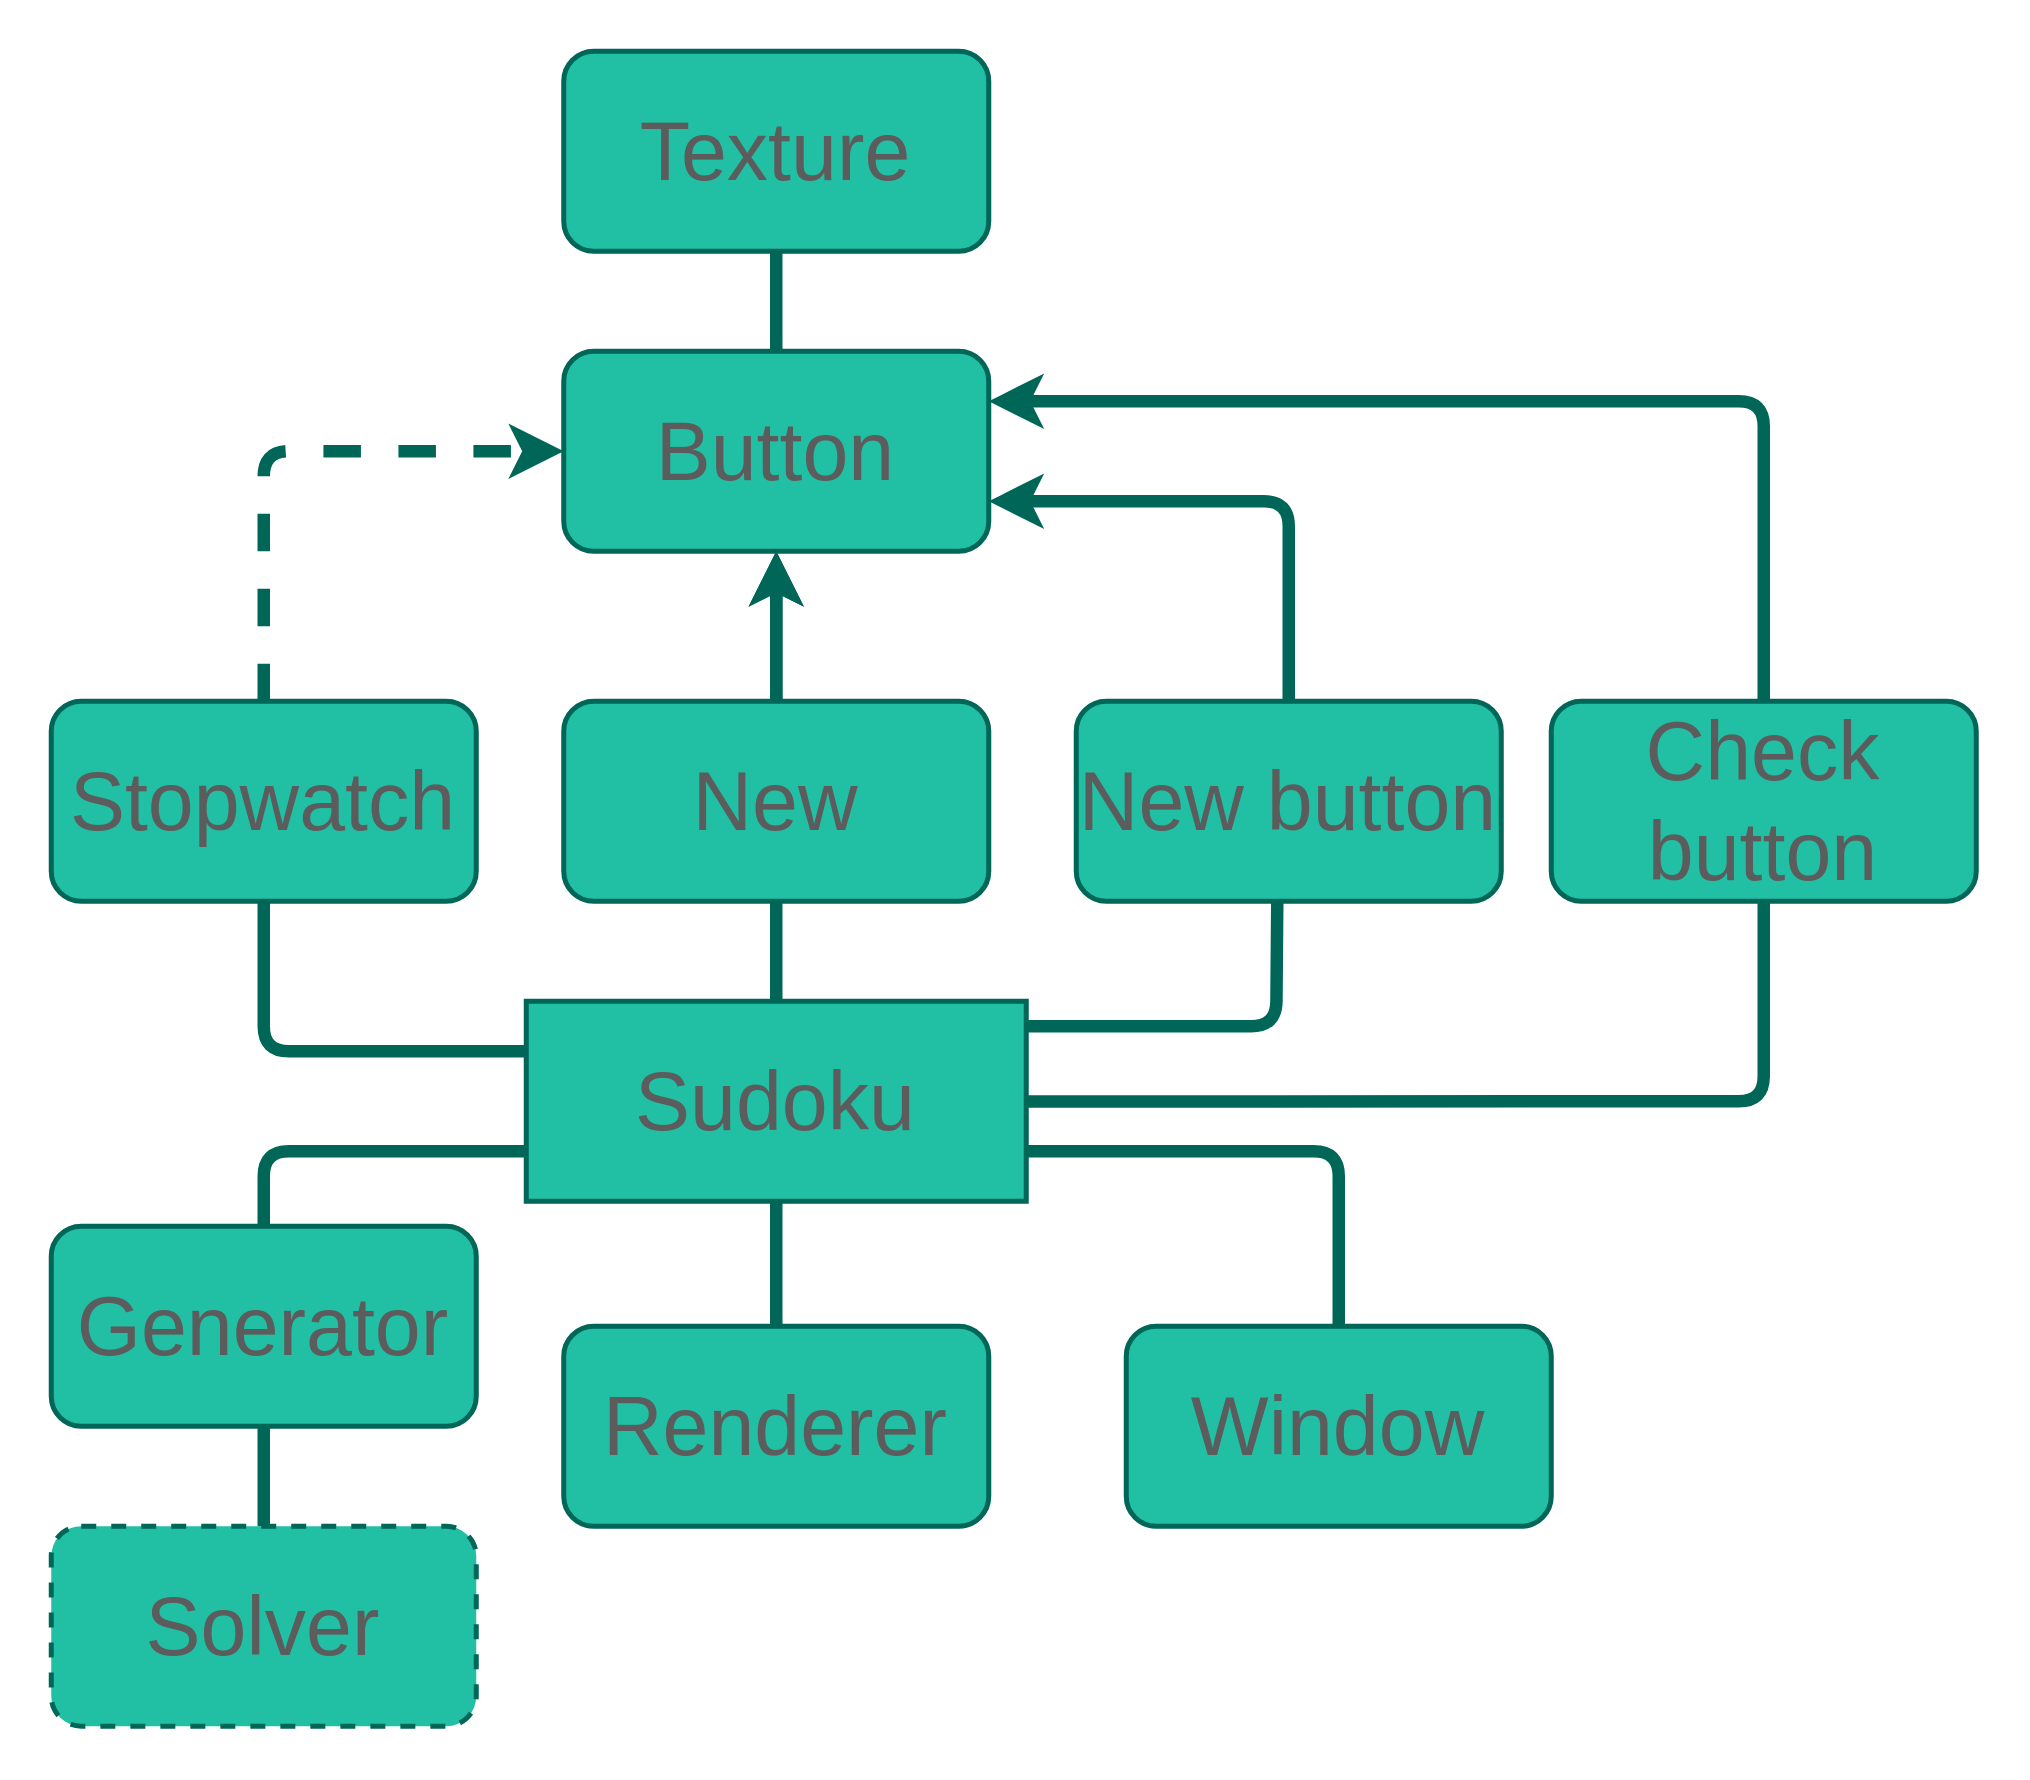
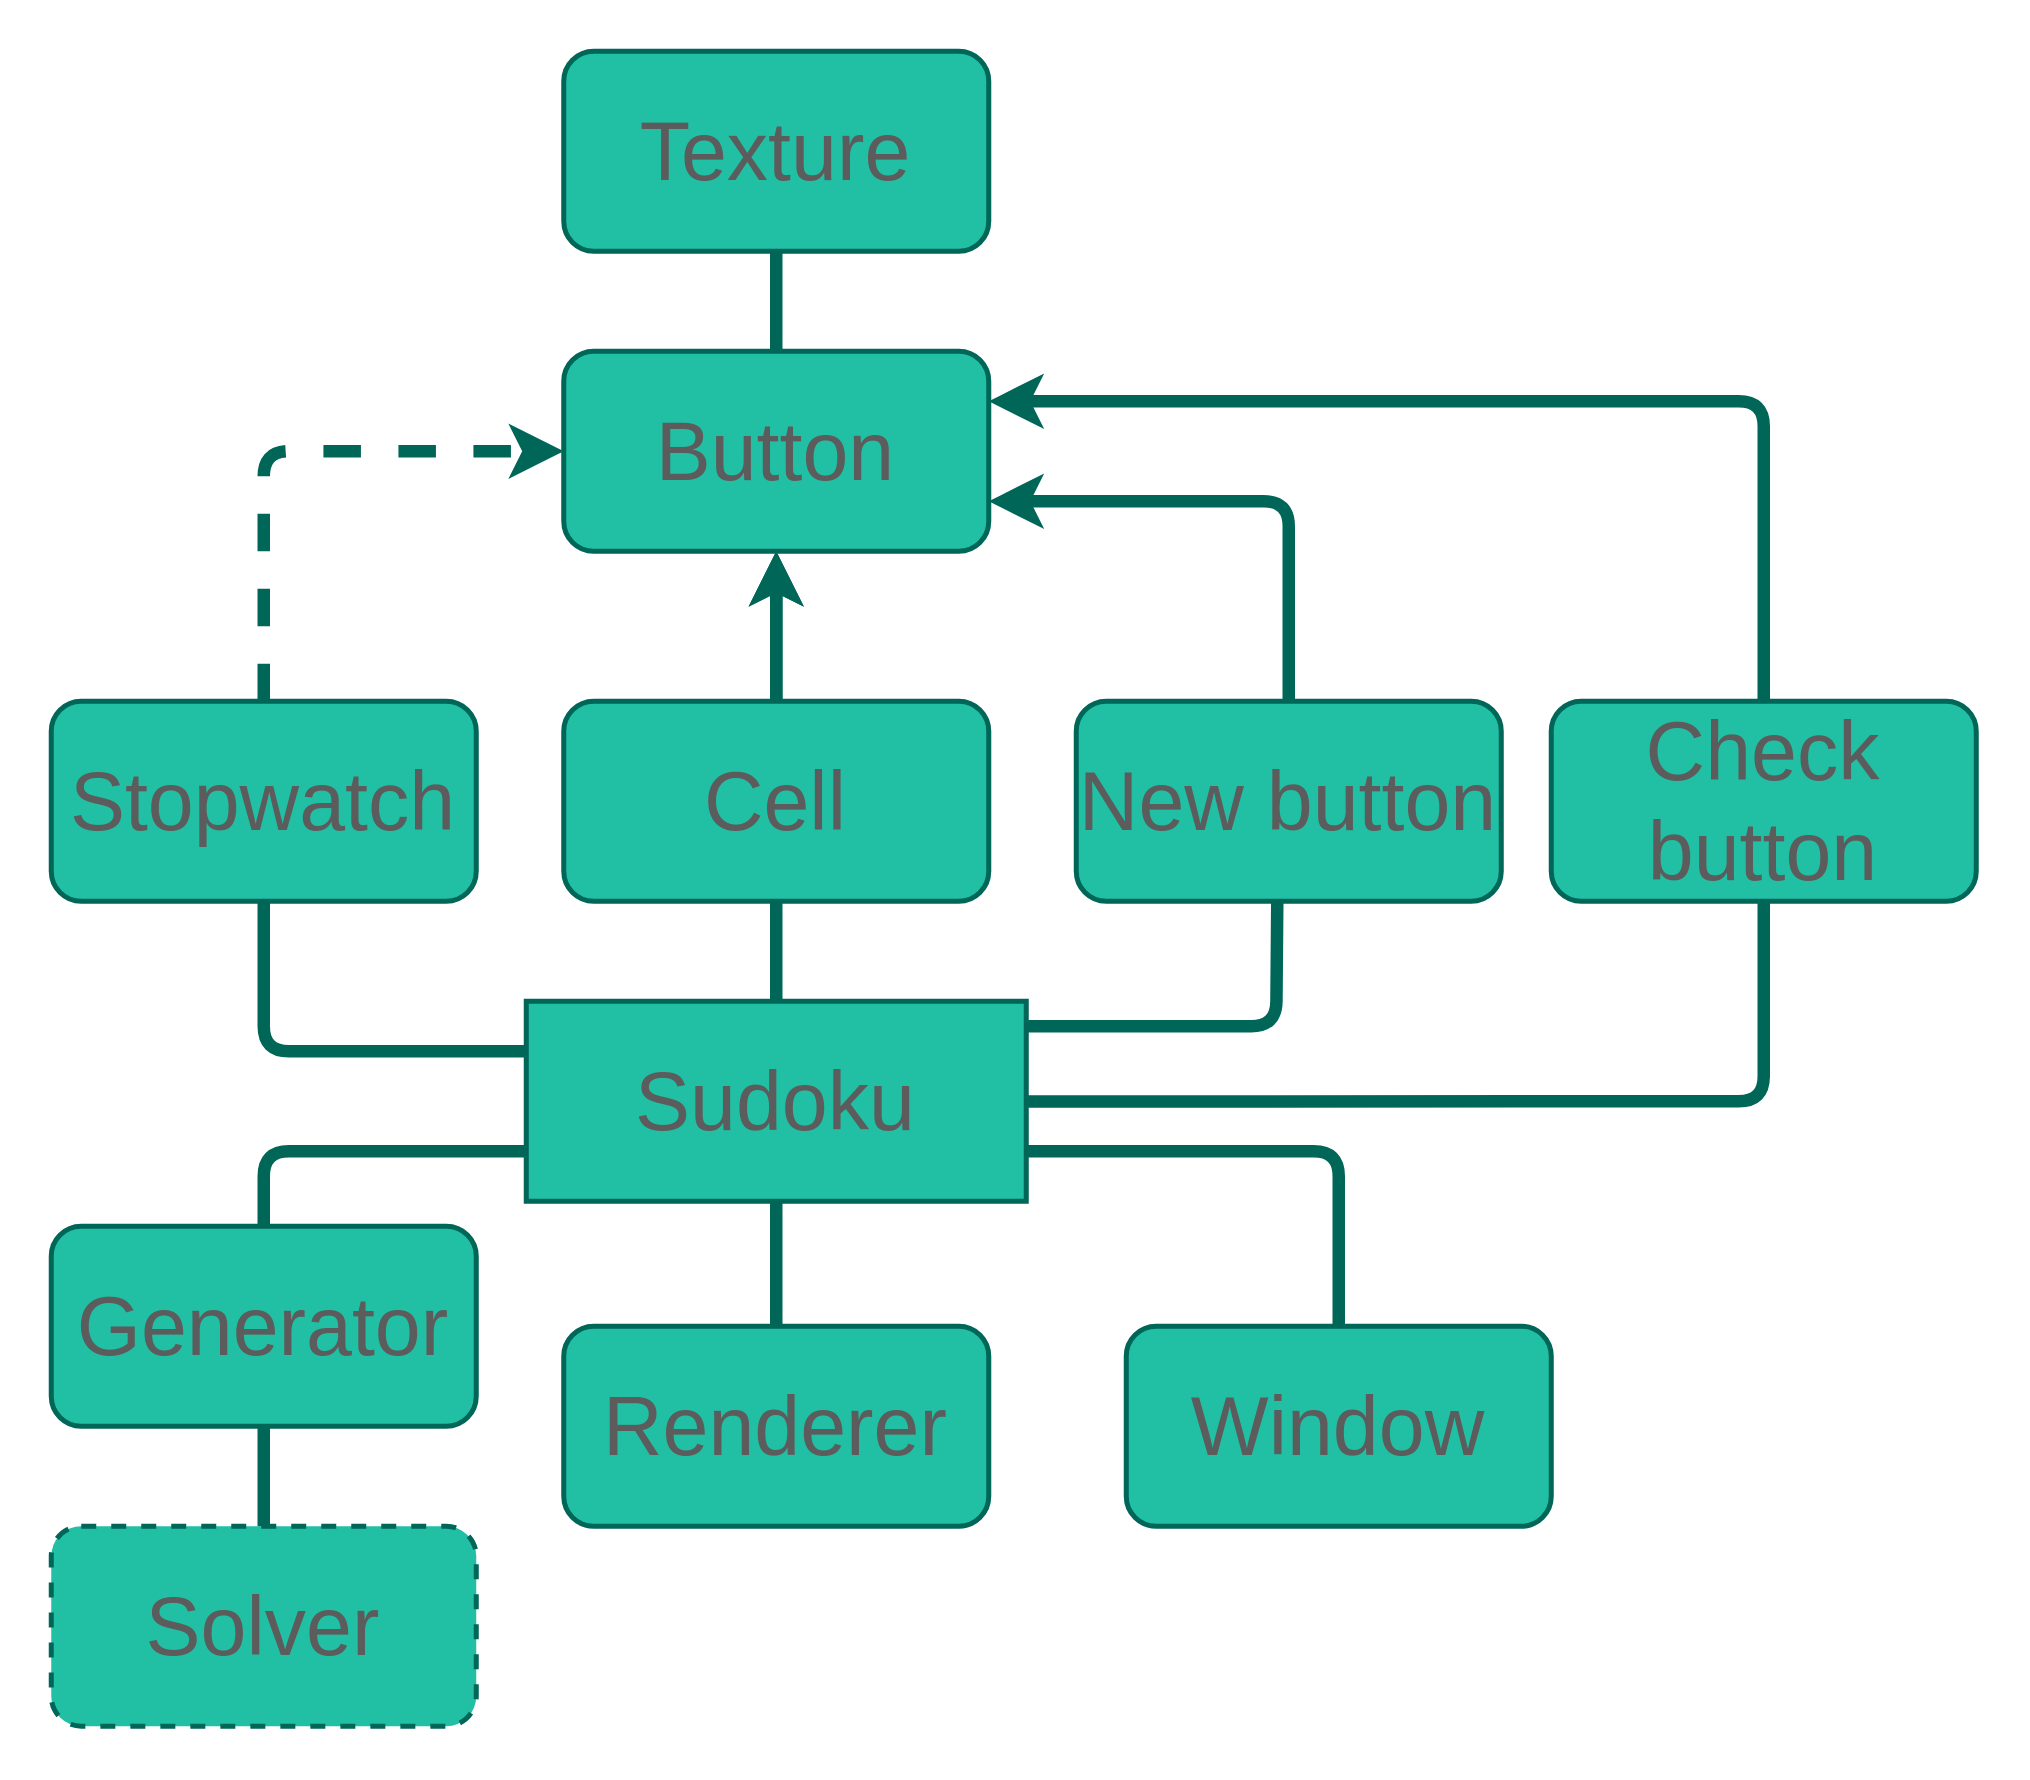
node "New": label "New" -> "Cell"
